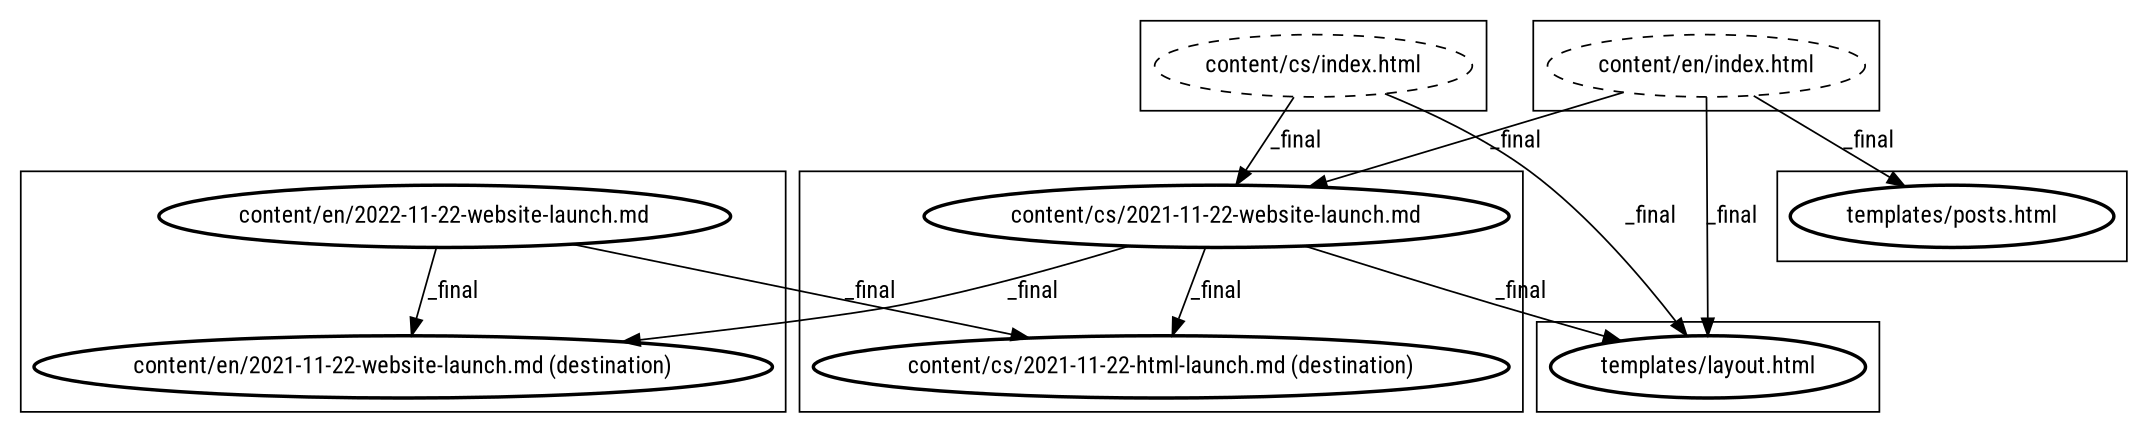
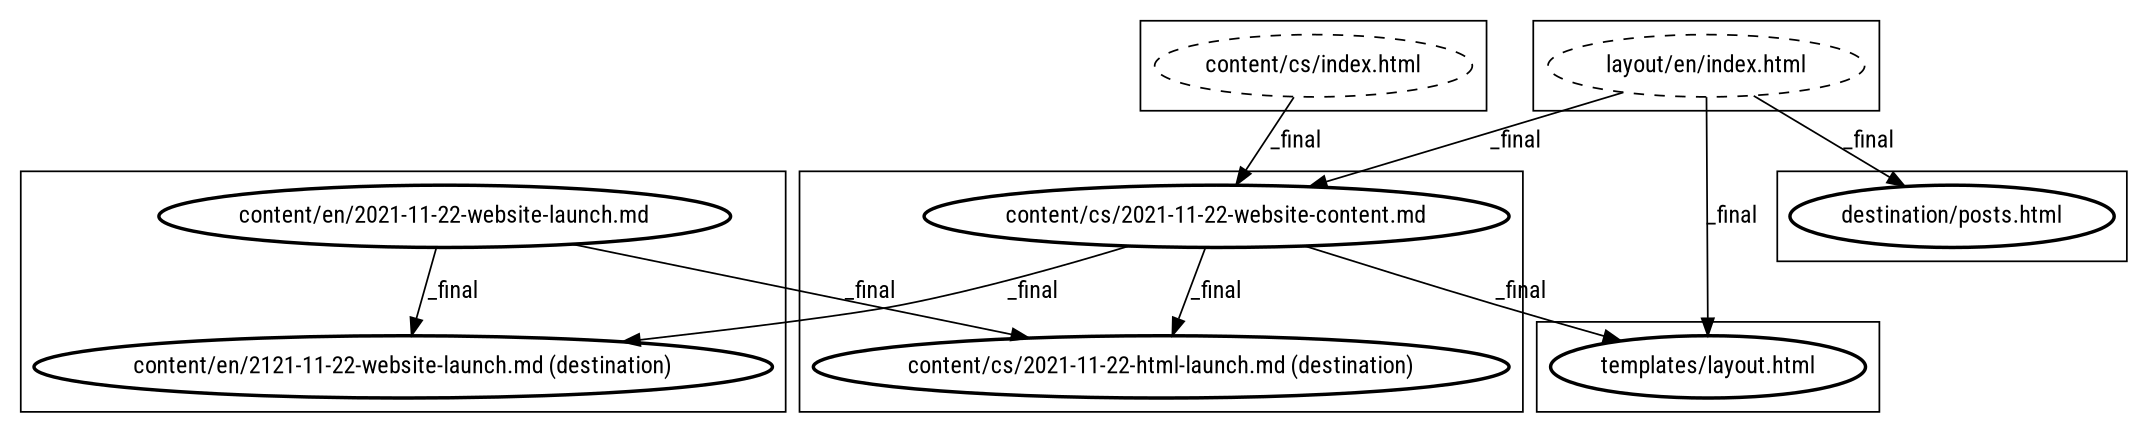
node "content/en/index.html": label "content/en/index.html" -> "layout/en/index.html"
edge "content/cs/index.html" -> "templates/layout.html": removed, label "_final"
node "content/en/2022-11-22-website-launch.md": label "content/en/2022-11-22-website-launch.md" -> "content/en/2021-11-22-website-launch.md"
node "content/cs/2021-11-22-website-launch.md": label "content/cs/2021-11-22-website-launch.md" -> "content/cs/2021-11-22-website-content.md"
node "templates/posts.html": label "templates/posts.html" -> "destination/posts.html"
node "content/en/2021-11-22-website-launch.md (destination)": label "content/en/2021-11-22-website-launch.md (destination)" -> "content/en/2121-11-22-website-launch.md (destination)"
